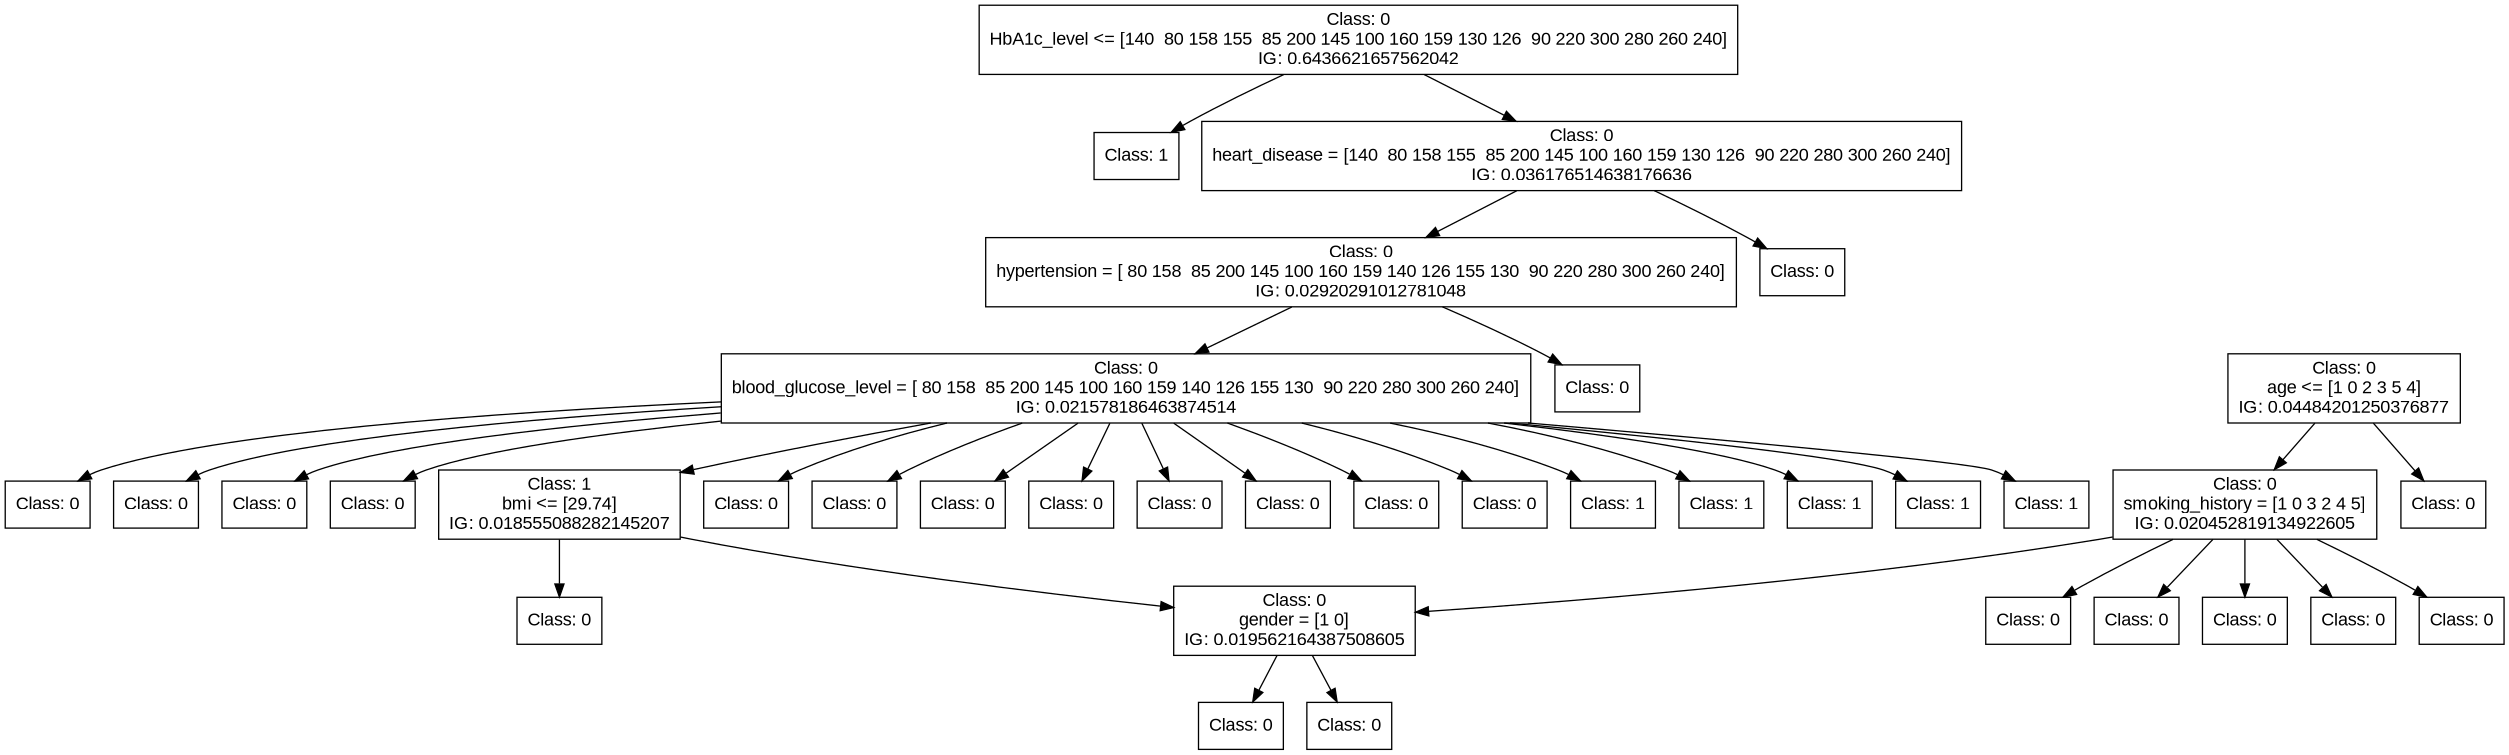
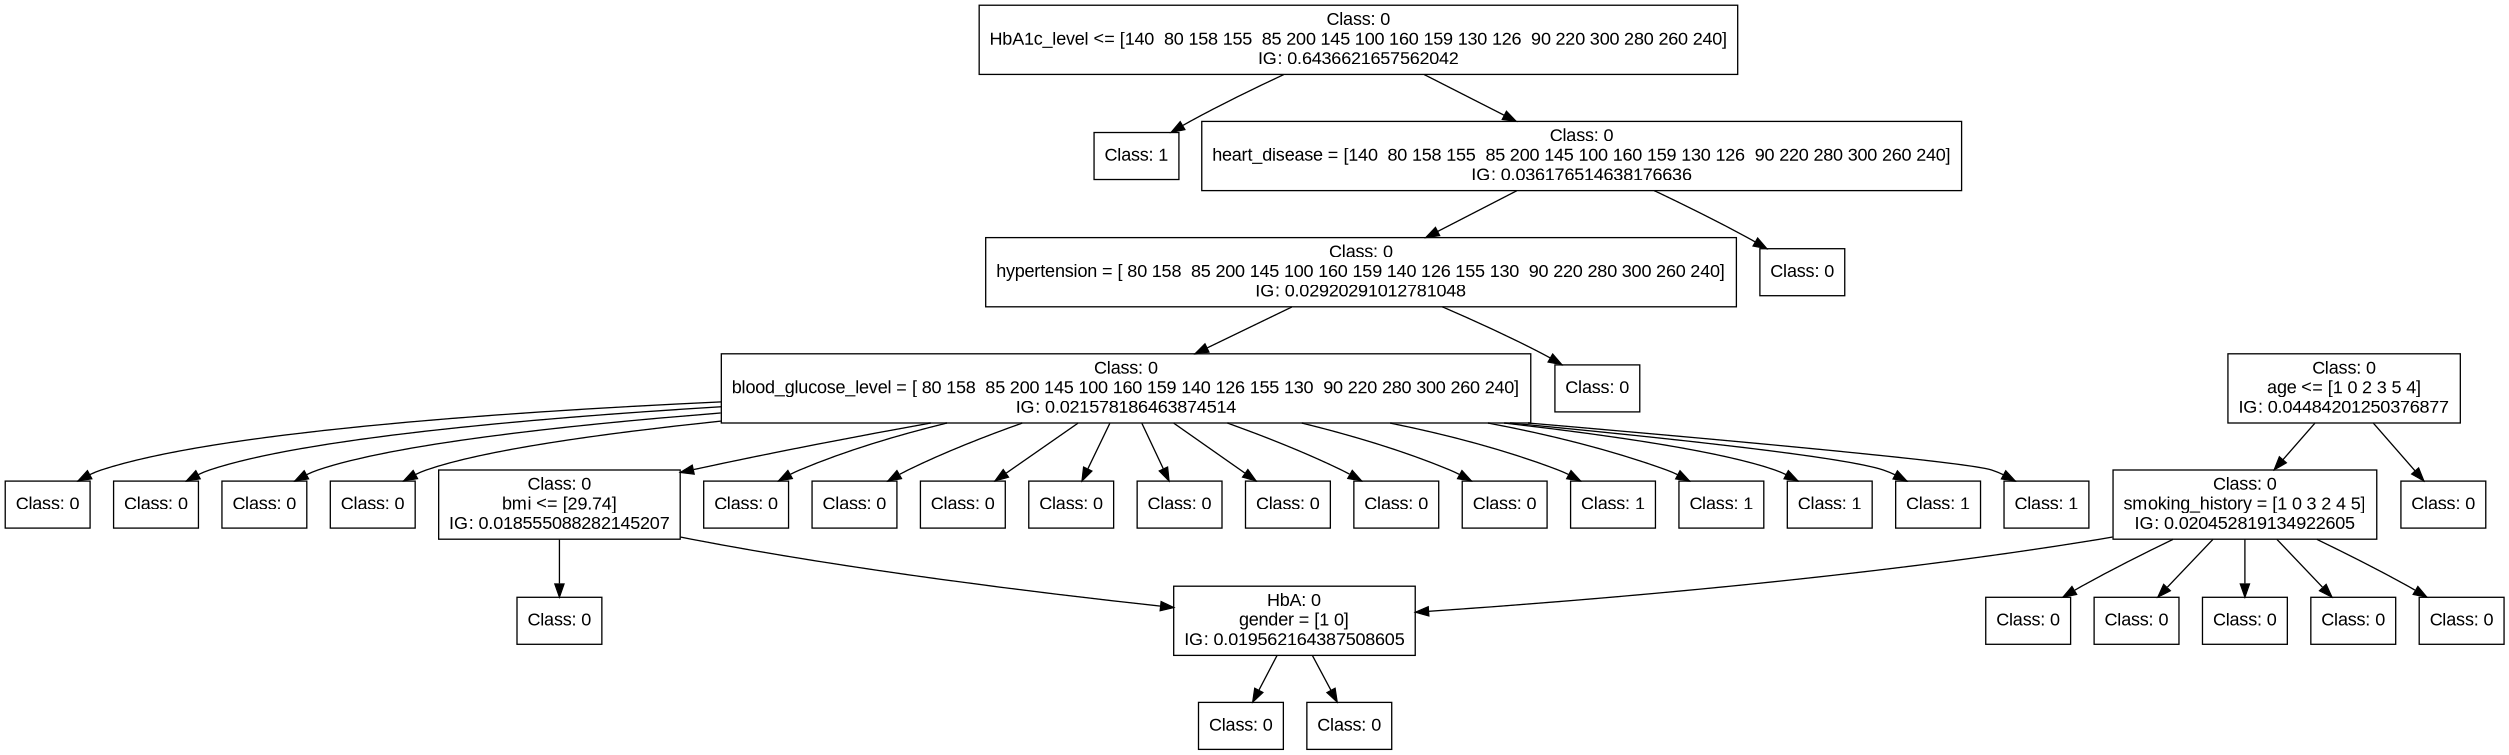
node "Class: 1 bmi <= [29.74] IG: 0.018555088282145207": label "Class: 1 bmi <= [29.74] IG: 0.018555088282145207" -> "Class: 0 bmi <= [29.74] IG: 0.018555088282145207"
node "Class: 0 gender = [1 0] IG: 0.019562164387508605": label "Class: 0 gender = [1 0] IG: 0.019562164387508605" -> "HbA: 0 gender = [1 0] IG: 0.019562164387508605"
